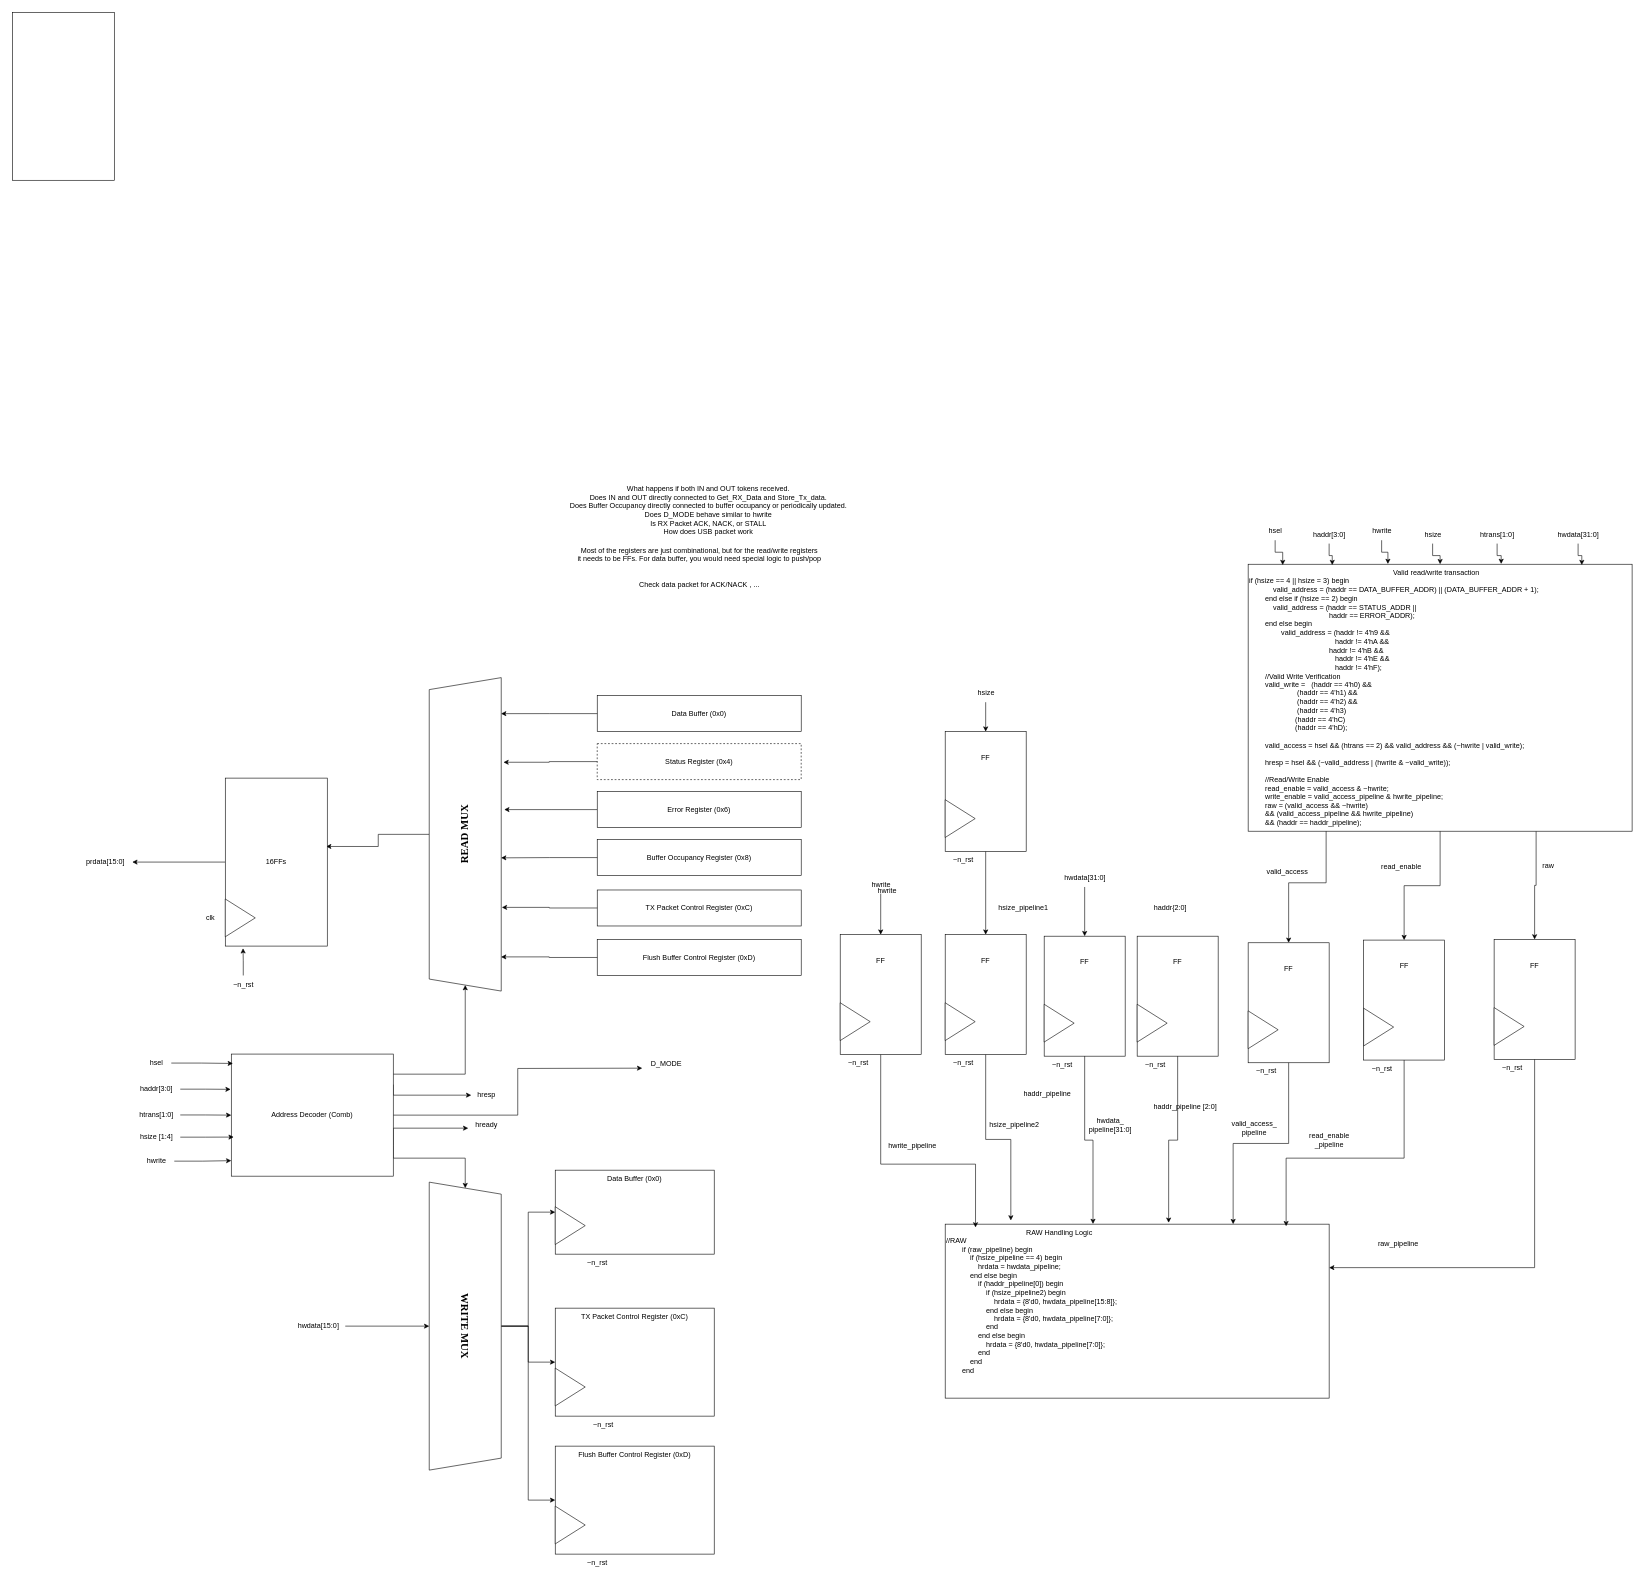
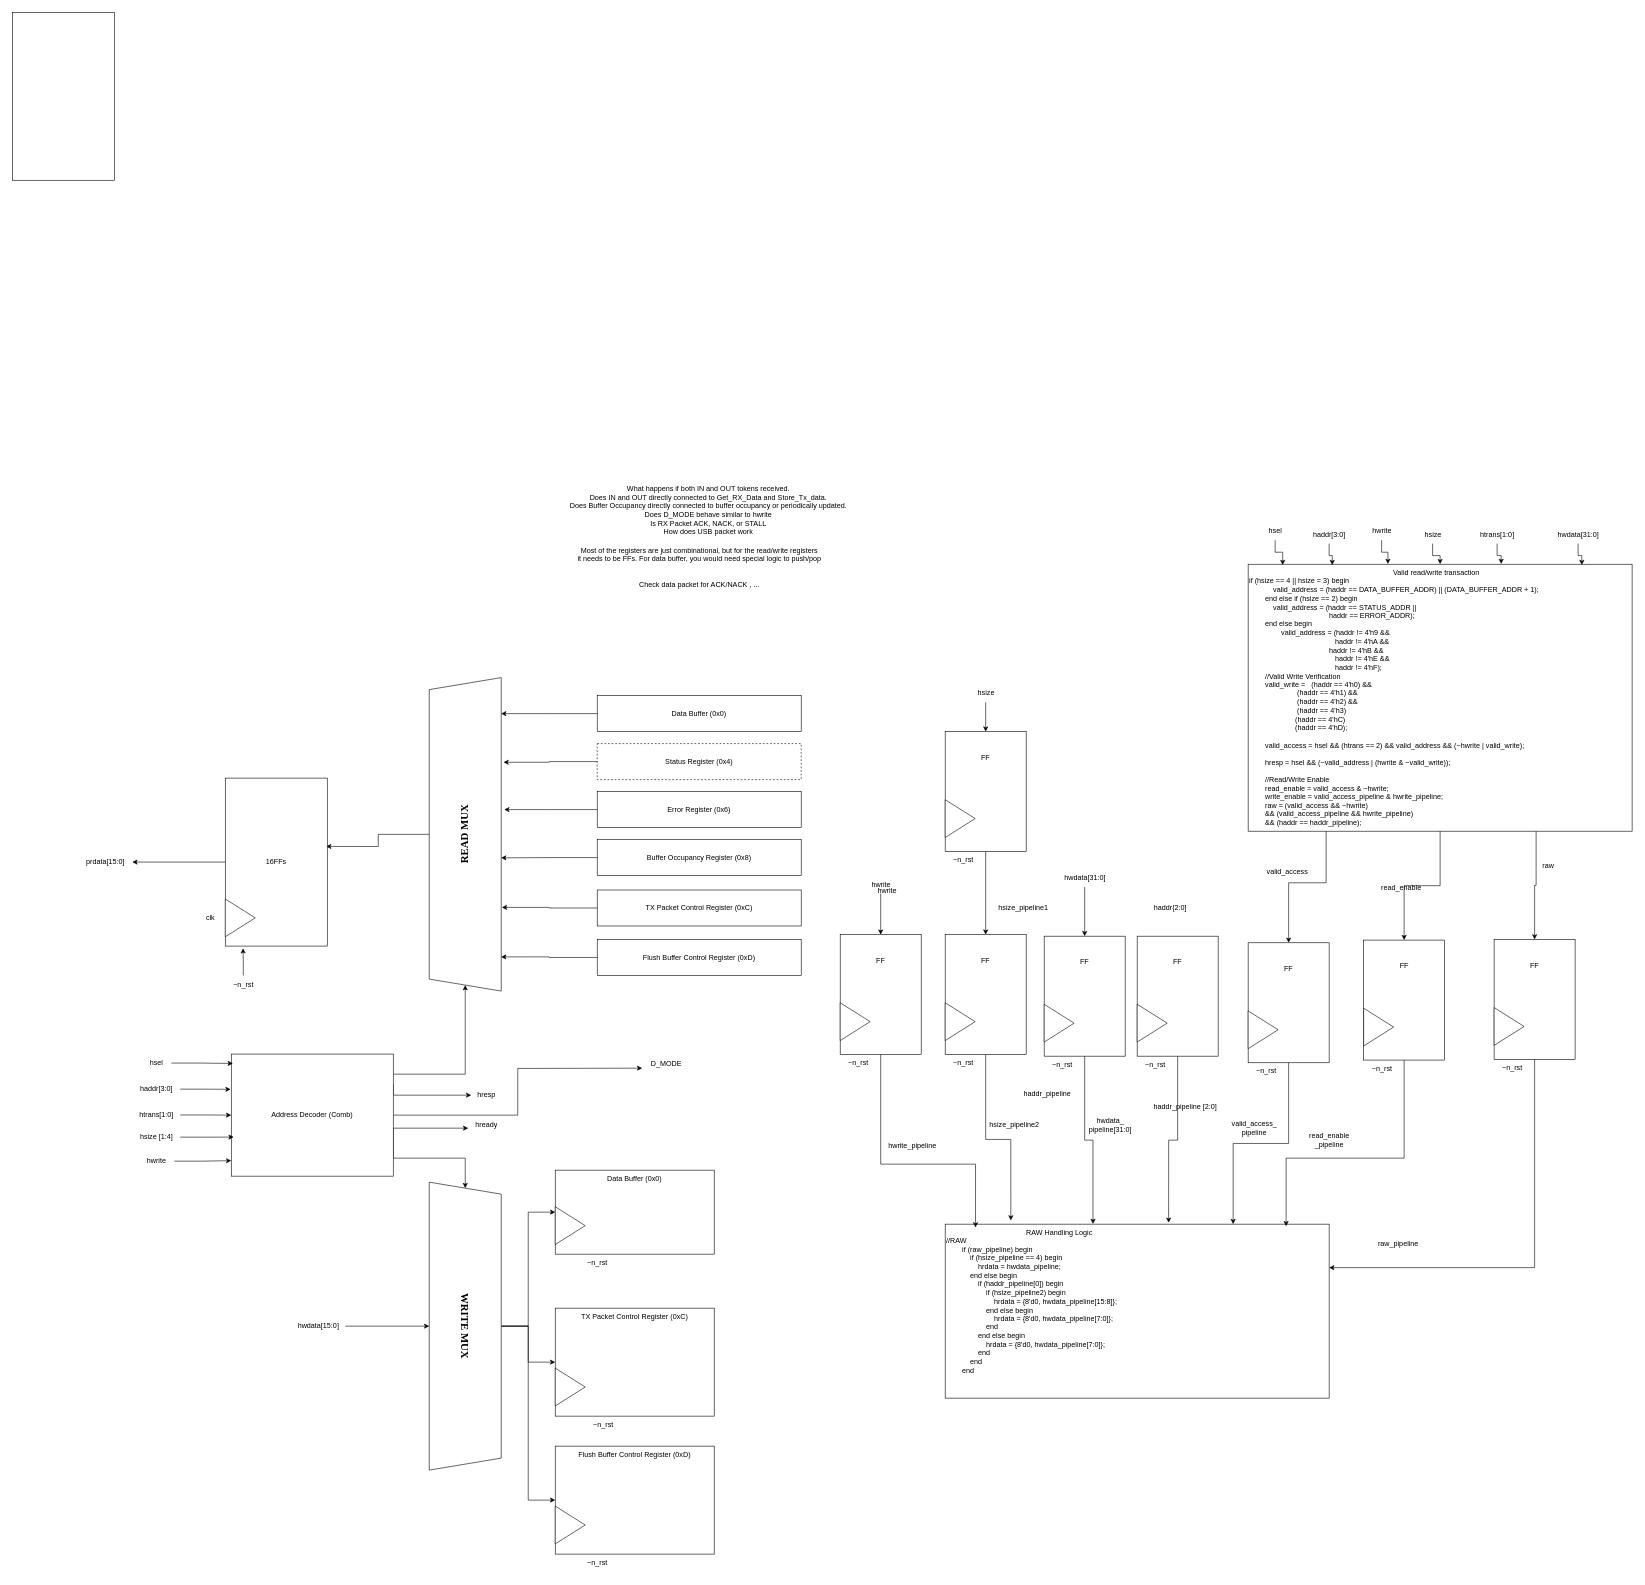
node "read_enable": moved (1401, 867) -> (1401, 888)
